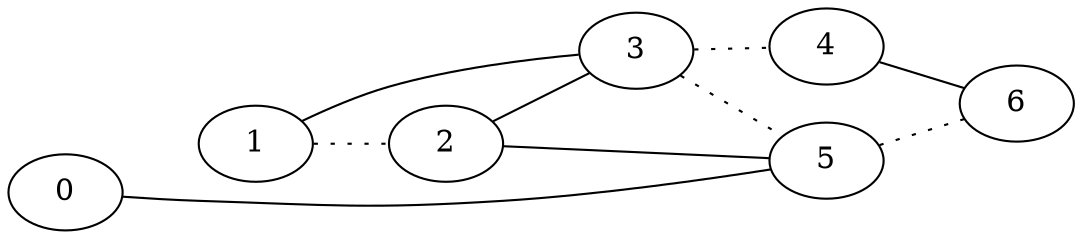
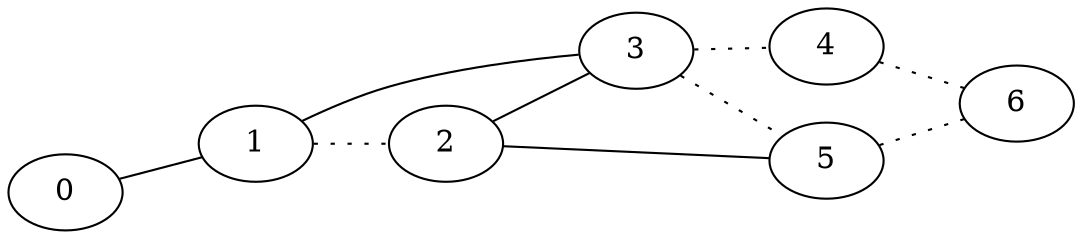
edge "4" -- "6": style solid -> dotted
edge "5" -- "0": now "1" -- "0"
